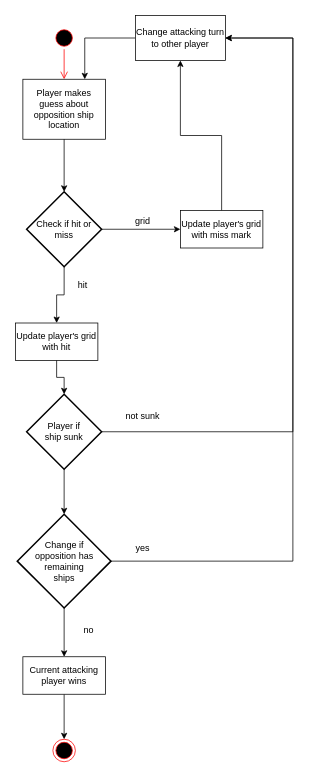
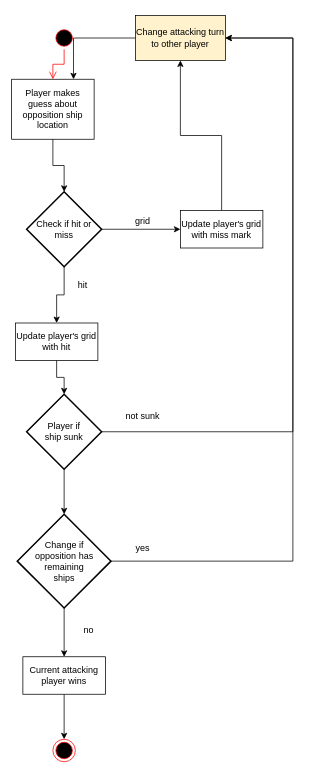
node "Change attacking turn to other player": fillcolor #ffffff -> #fff2cc
node "Player makes guess about opposition ship location": moved (64, 109) -> (53, 109)
